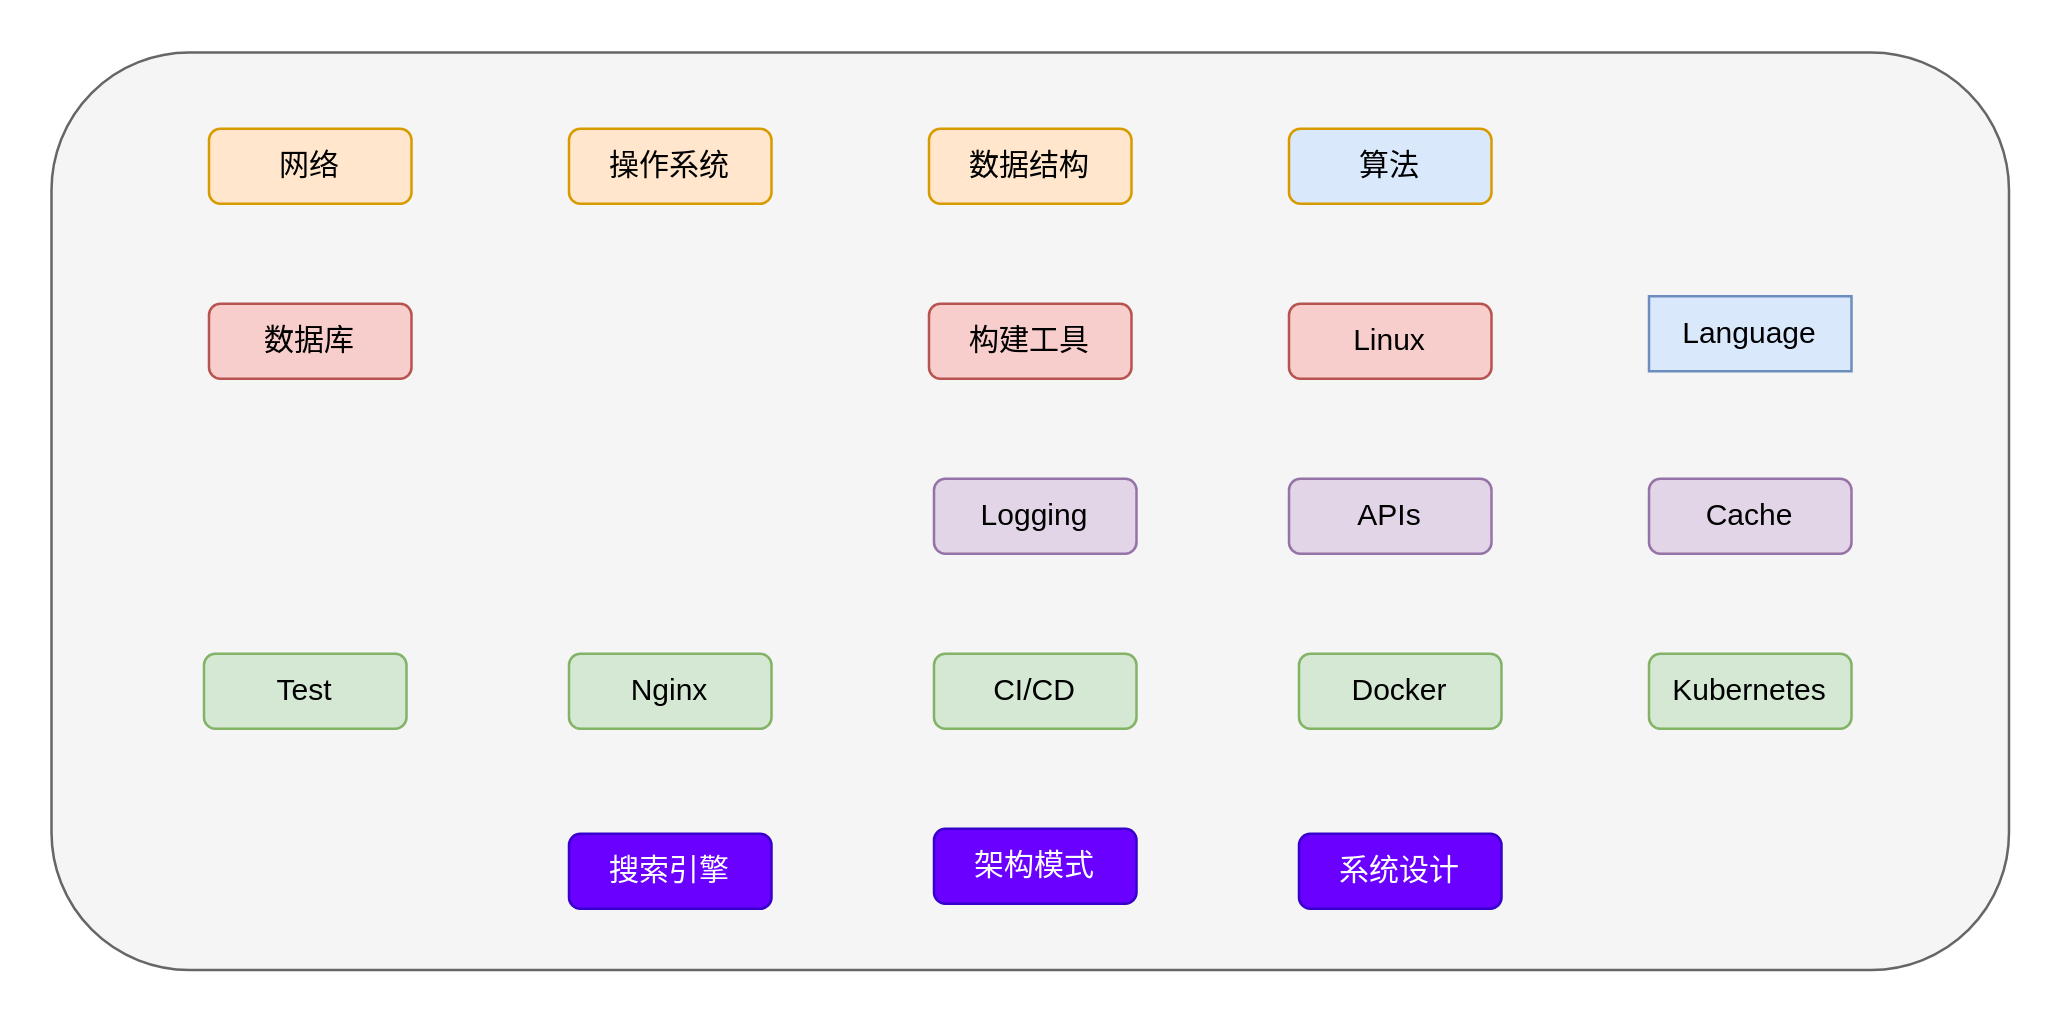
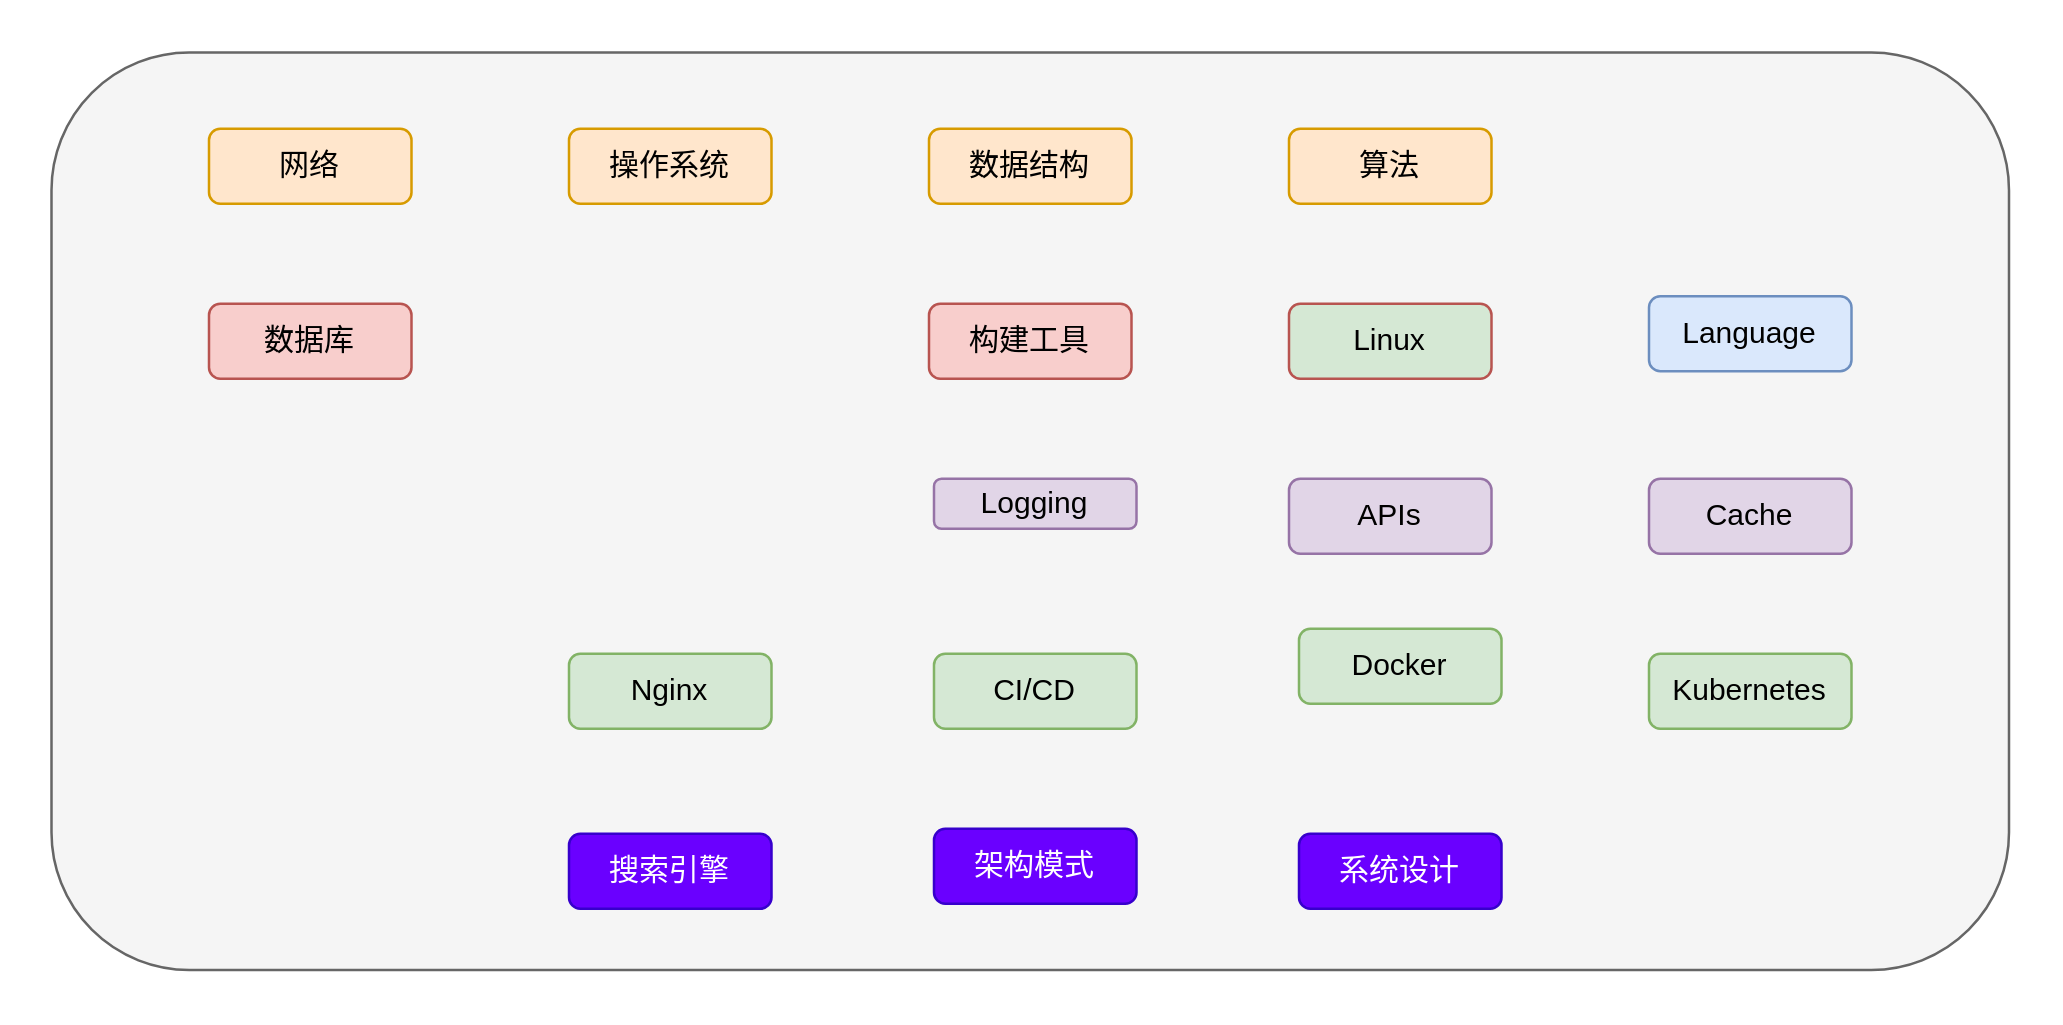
node "算法": fillcolor #dae8fc -> #ffe6cc
node "Language": shape rectangle -> rounded rectangle
node "Linux": fillcolor #f8cecc -> #d5e8d4
node "Logging": size 203x75 -> 203x50
node "Test": removed
node "Docker": moved (1400, 691) -> (1400, 666)
